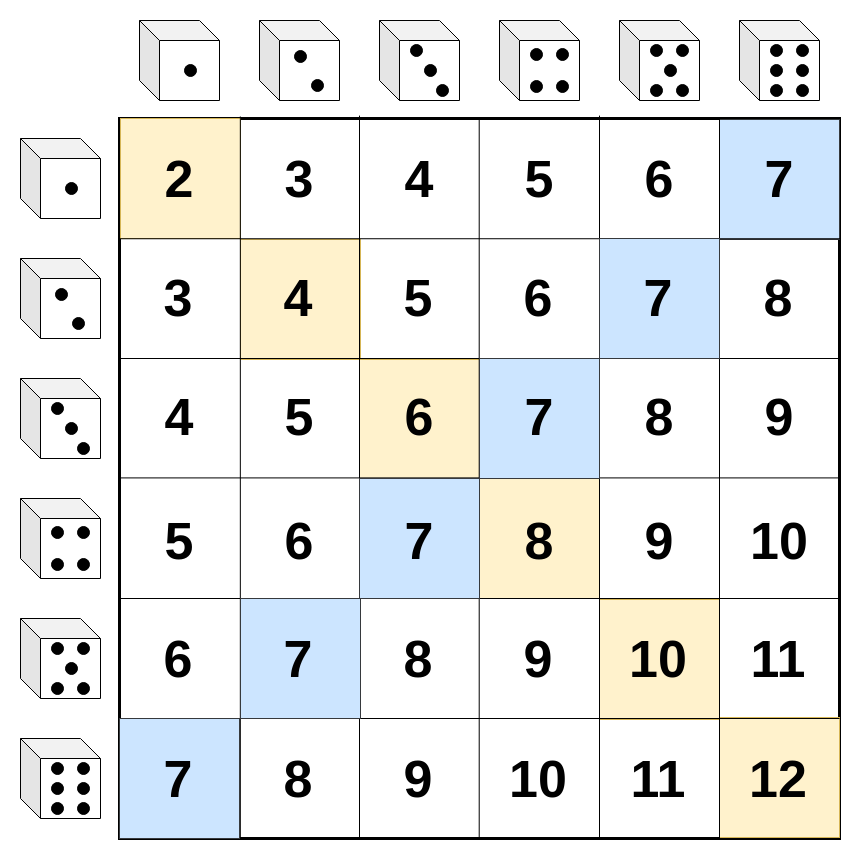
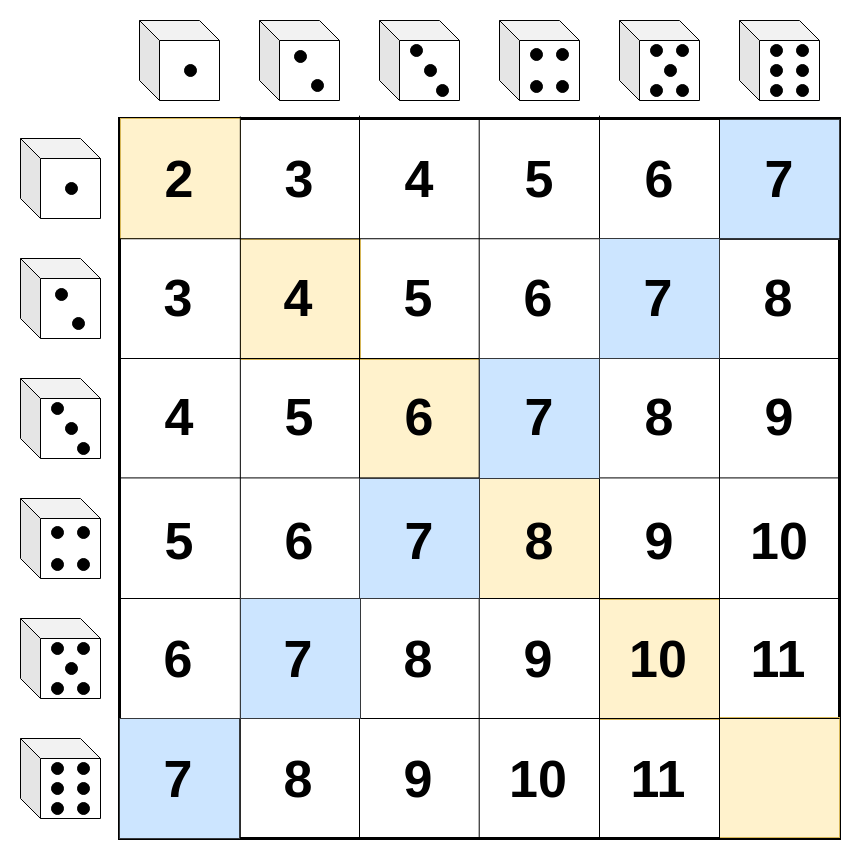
node "12": removed
